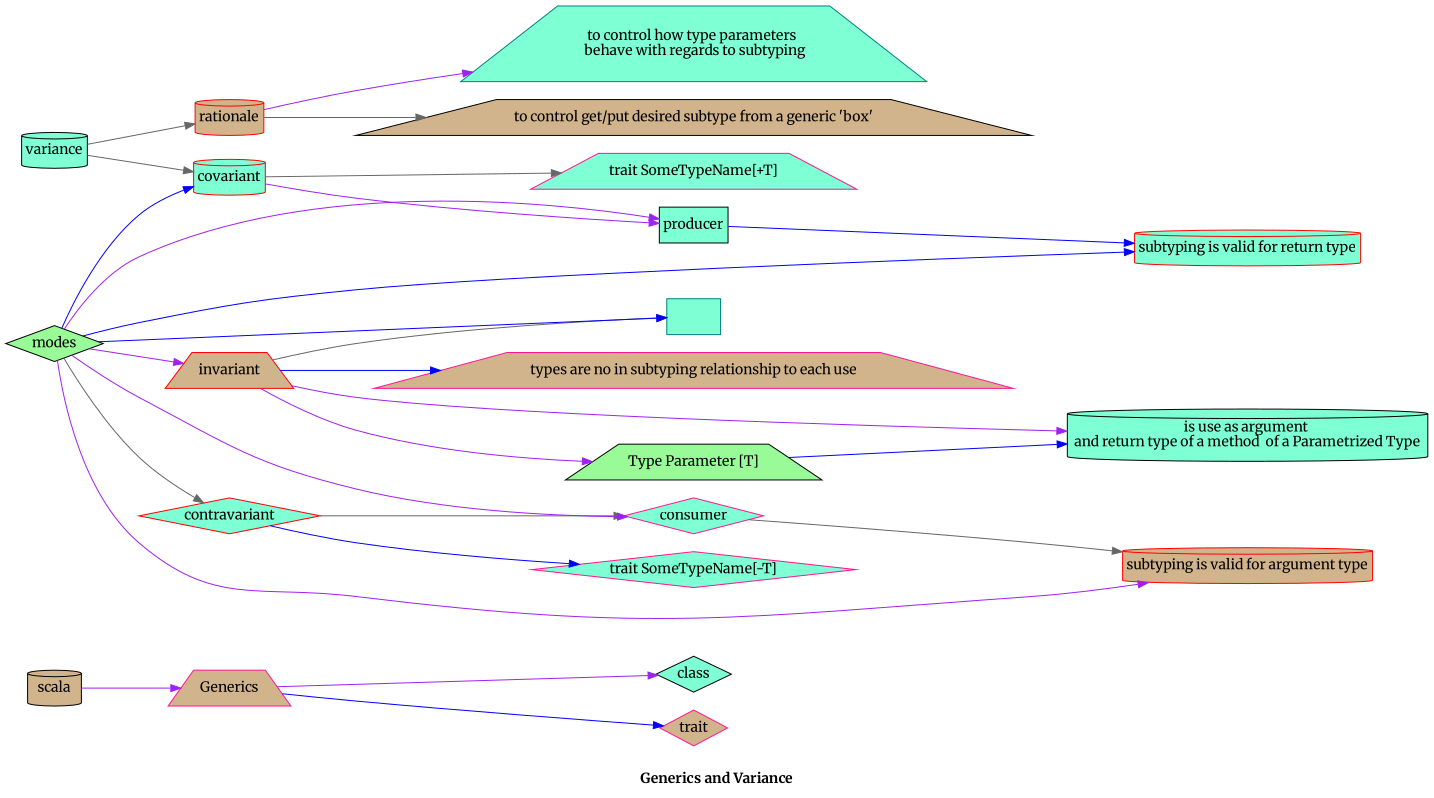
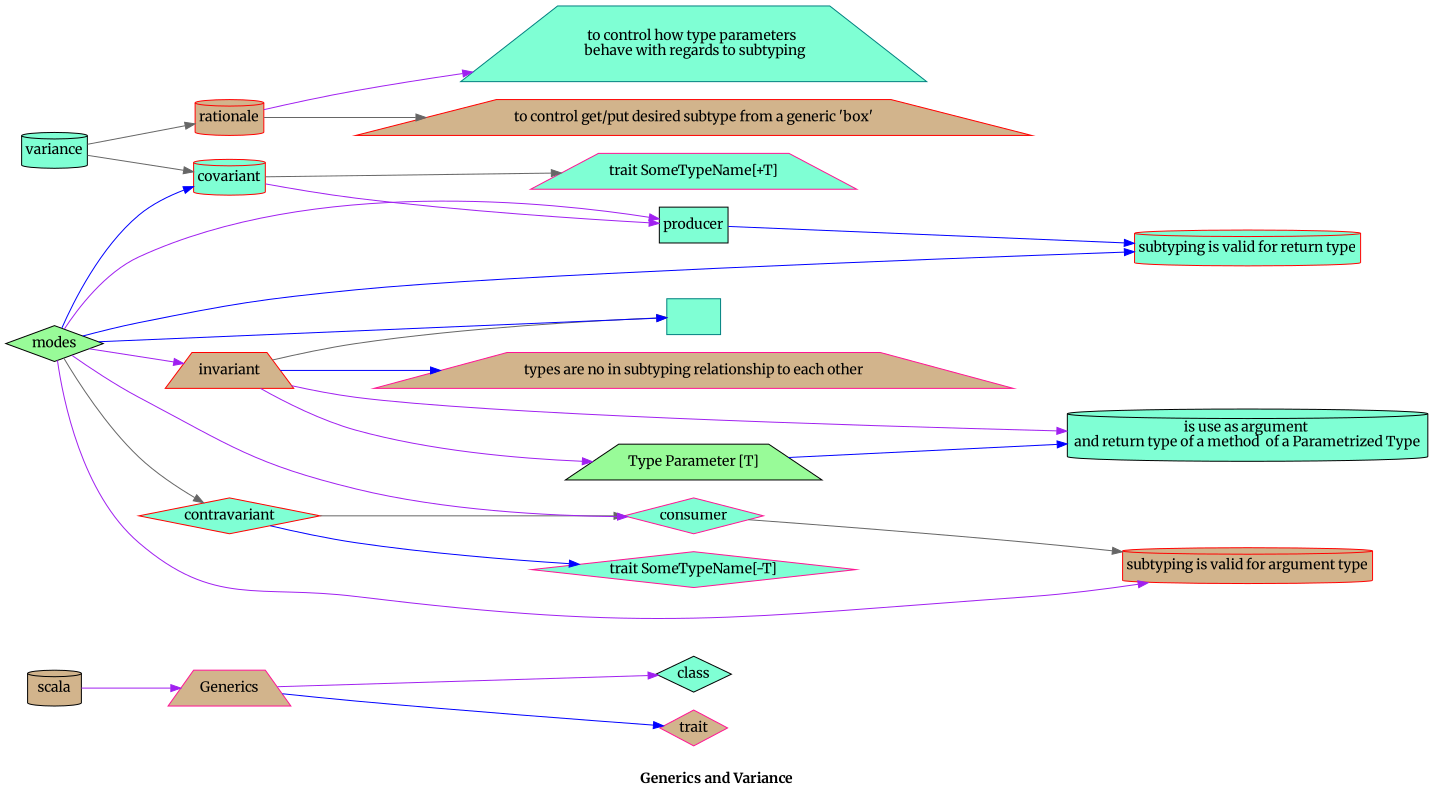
node "to control get/put desired subtype from a generic 'box'": color black -> red
node "types are no in subtyping relationship to each use": label "types are no in subtyping relationship to each use" -> "types are no in subtyping relationship to each other"
